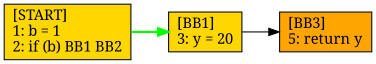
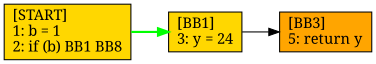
node "[START] 1: b = 1 2: if (b) BB1 BB2": label "[START] 1: b = 1 2: if (b) BB1 BB2" -> "[START] 1: b = 1 2: if (b) BB1 BB8"
node "[BB1] 3: y = 20": label "[BB1] 3: y = 20" -> "[BB1] 3: y = 24"
